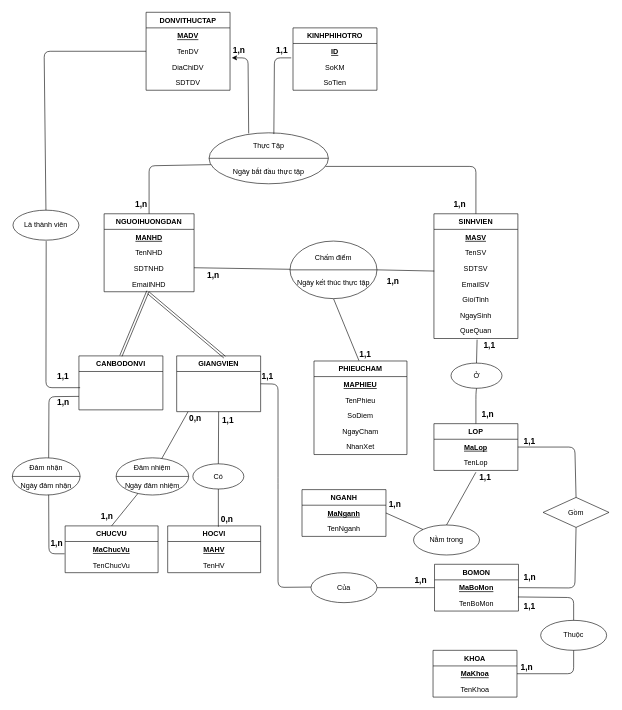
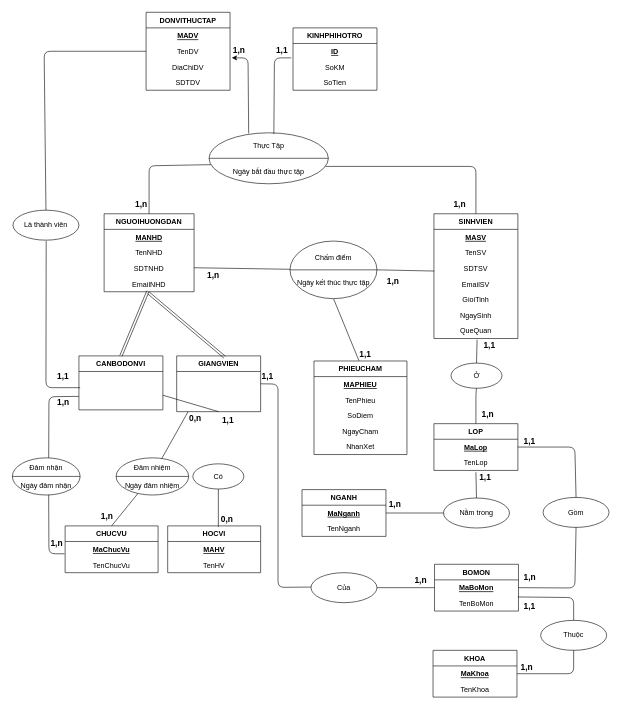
edge "GIANGVIEN" -- "Có": now "GIANGVIEN" -- "CANBODONVI"
node "Gồm": shape diamond -> ellipse
node "Nằm trong": moved (447, 540) -> (477, 513)
